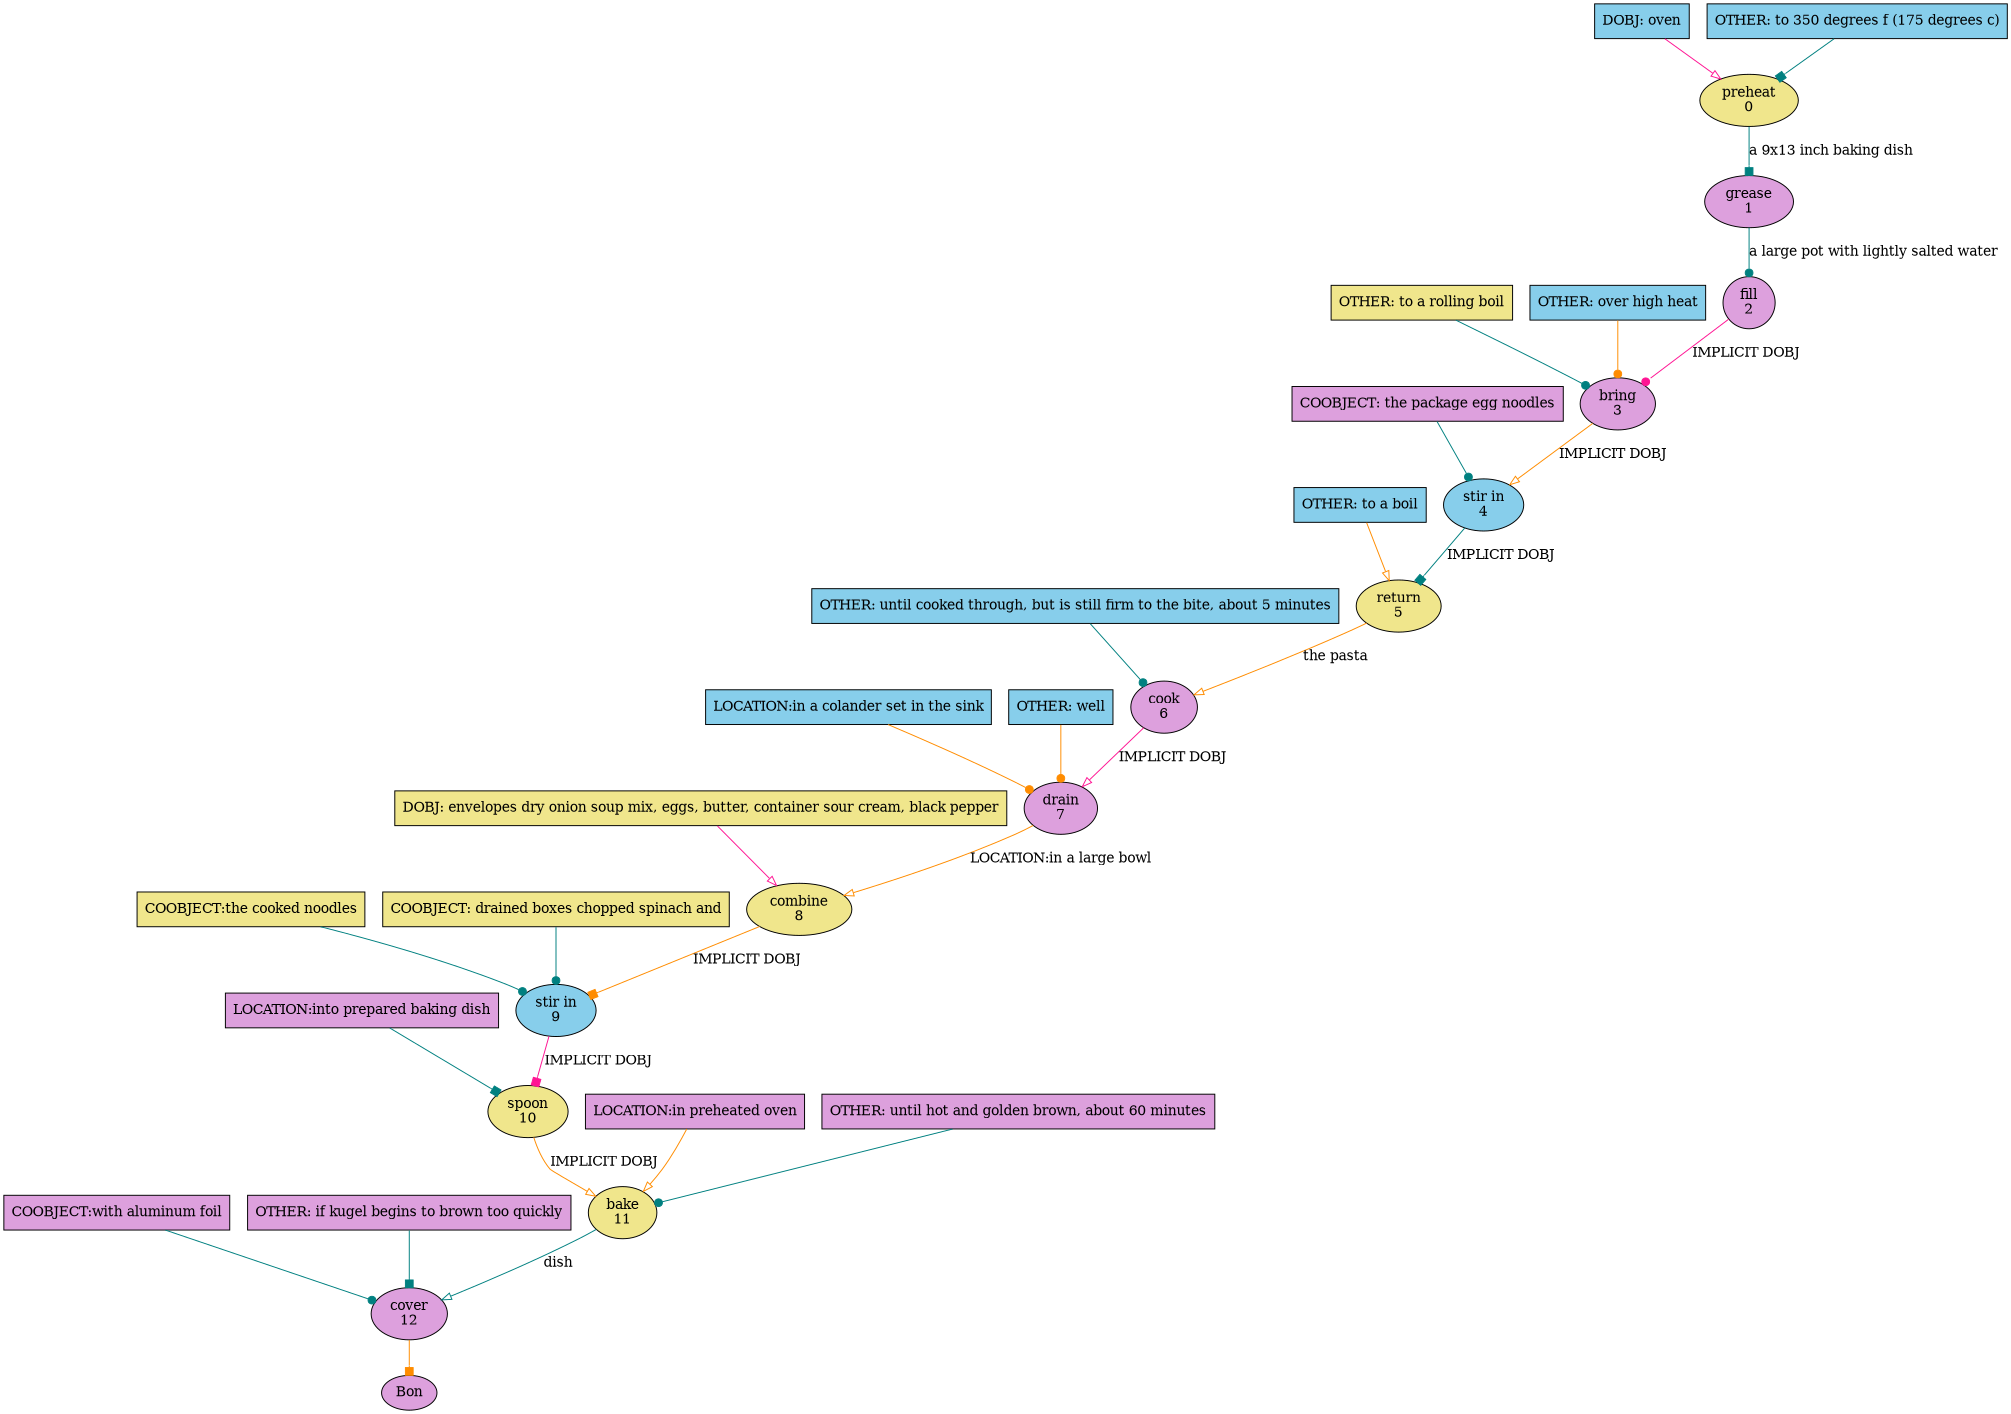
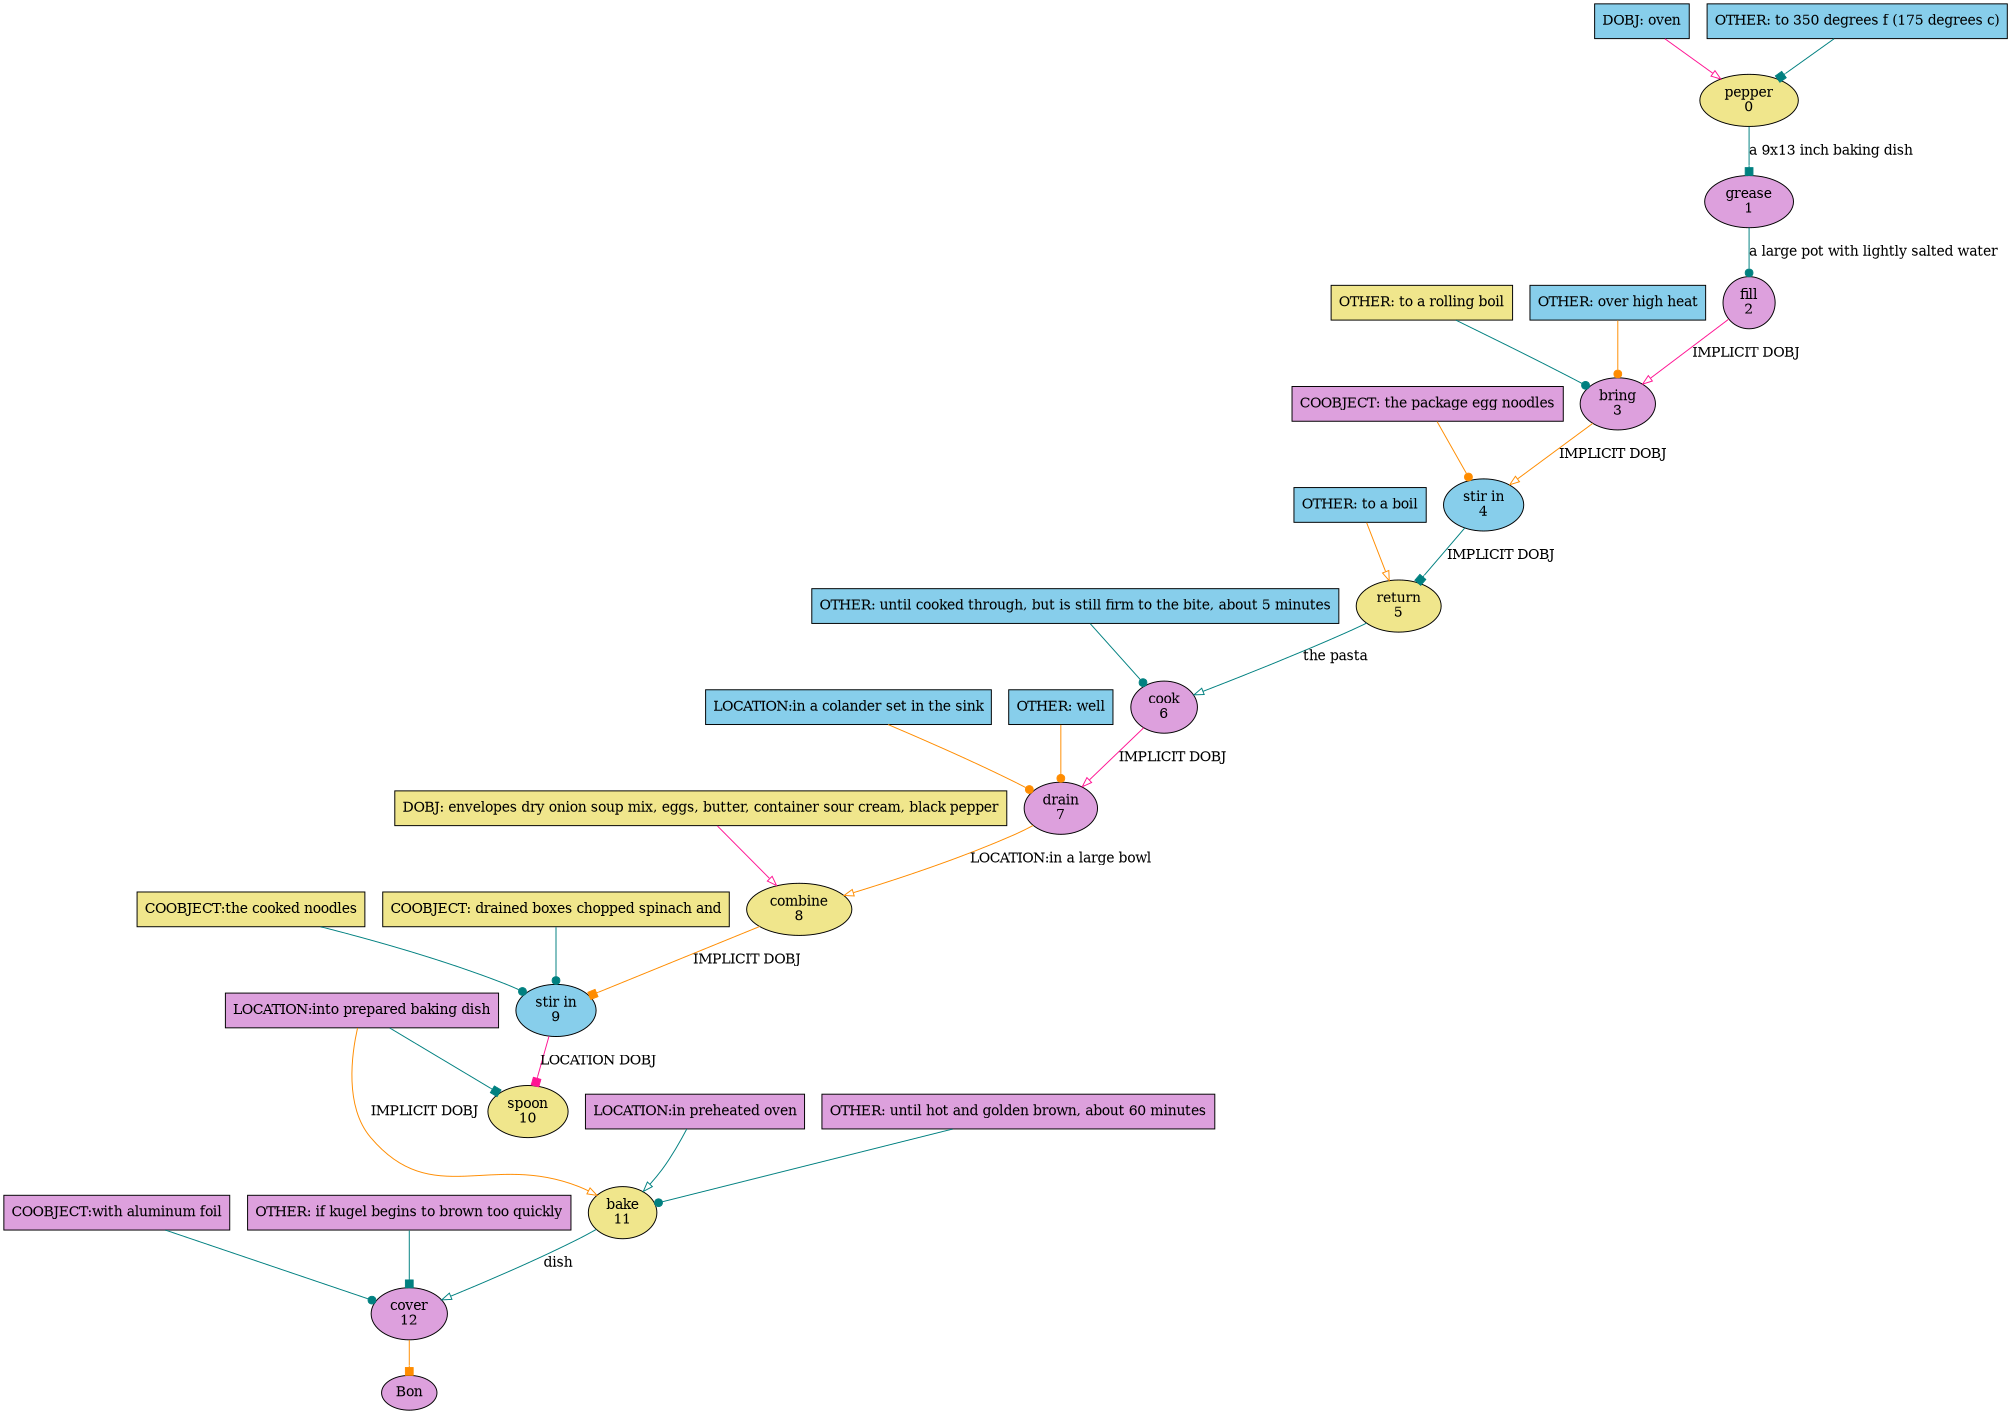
node "preheat 0": label "preheat 0" -> "pepper 0"
edge "fill 2" -> "bring 3": arrowhead dot -> onormal
edge "COOBJECT: the package egg noodles" -> "stir in 4": color teal -> darkorange
edge "return 5" -> "cook 6": color darkorange -> teal
edge "stir in 9" -> "spoon 10": label "IMPLICIT DOBJ" -> "LOCATION DOBJ"
edge "LOCATION:in preheated oven" -> "bake 11": color darkorange -> teal
edge "spoon 10" -> "bake 11": now "LOCATION:into prepared baking dish" -> "bake 11"
